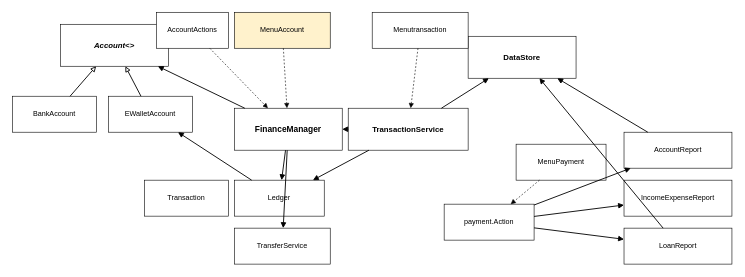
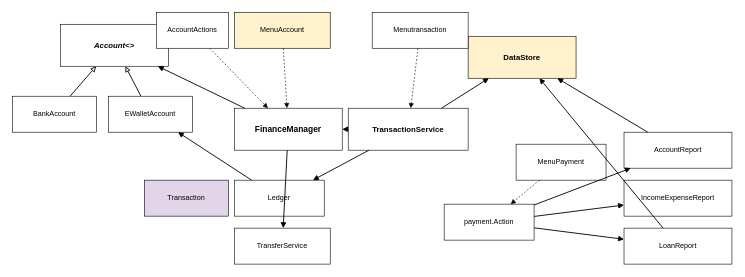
node "DataStore": fillcolor #ffffff -> #fff2cc
edge "FinanceManager" -> "Ledger": removed
node "Transaction": fillcolor #ffffff -> #e1d5e7
